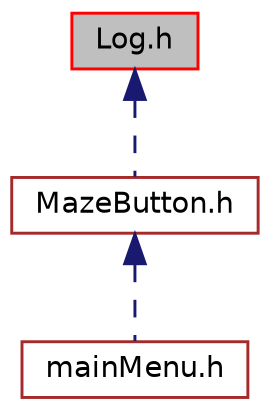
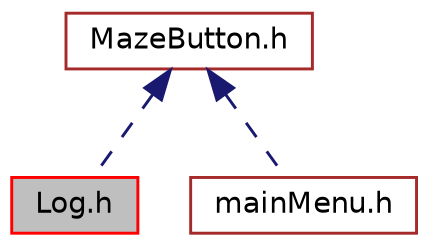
edge "MazeButton.h" -> "Log.h": reversed
